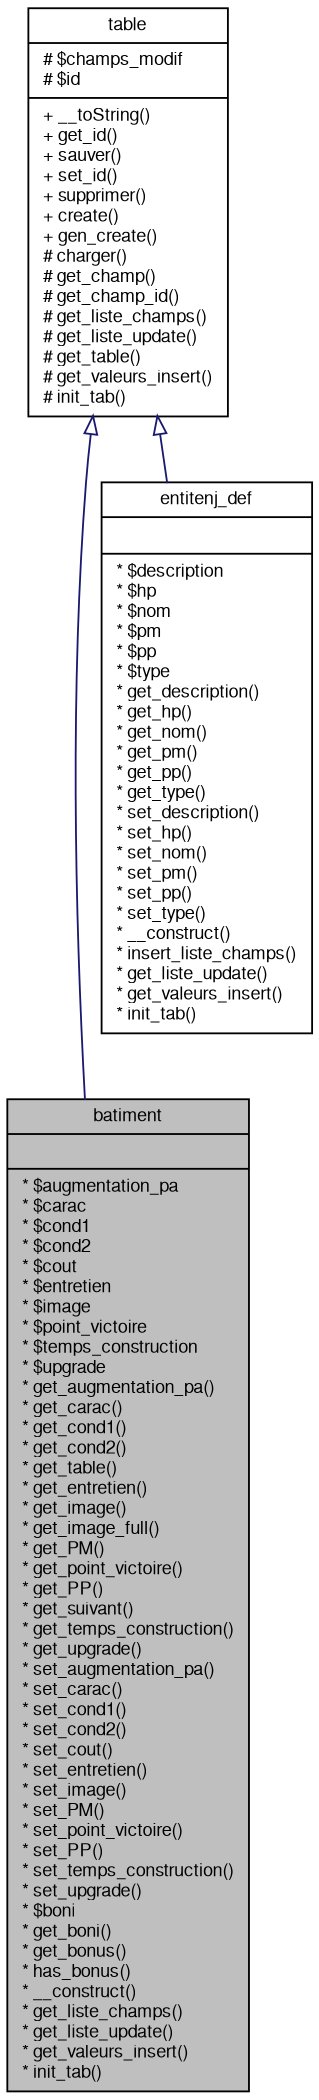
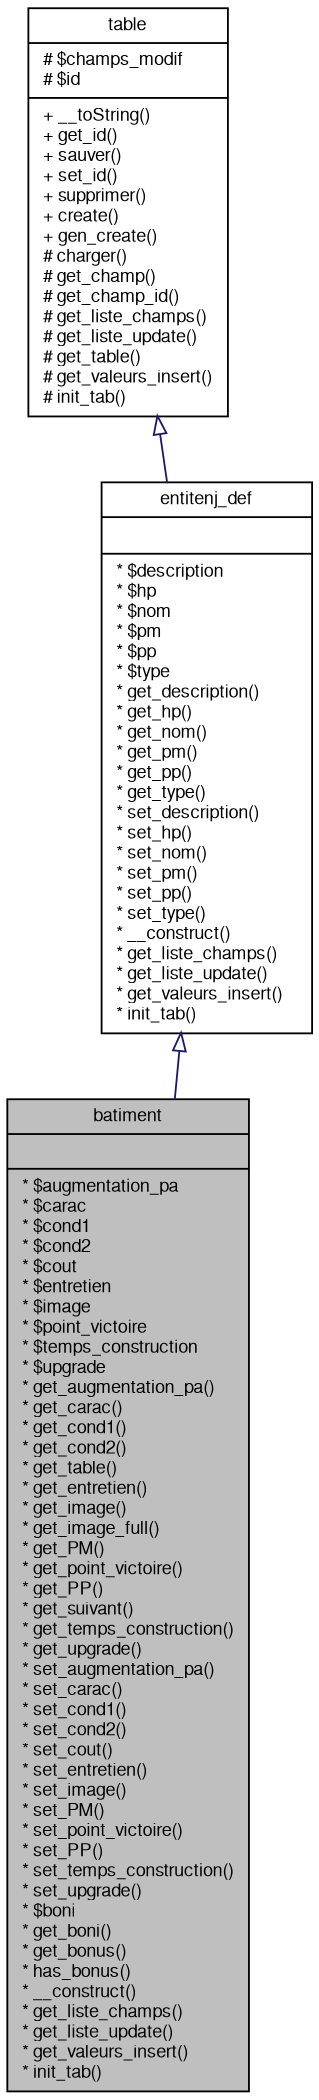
edge "batiment" -> "table": now "batiment" -> "entitenj_def"
node "entitenj_def": text "* insert_liste_champs()" -> "* get_liste_champs()"
